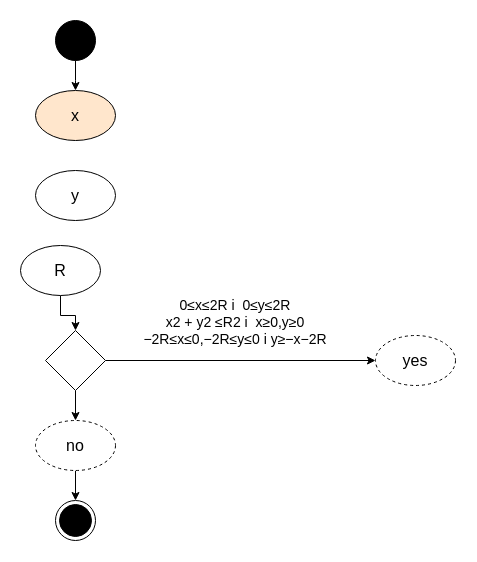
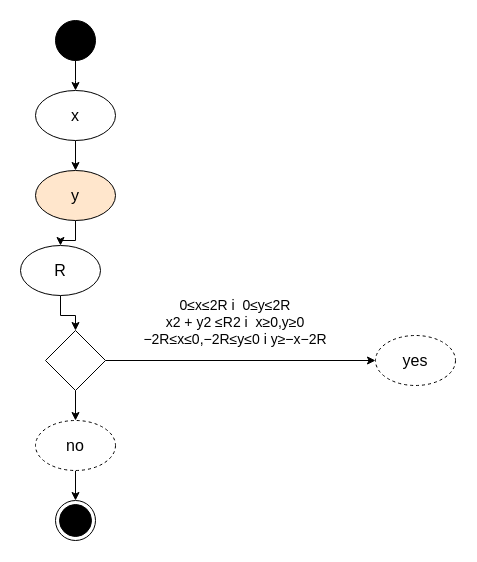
node "x": fillcolor #ffe6cc -> #ffffff
edge "x" -> "y": added
node "y": fillcolor #ffffff -> #ffe6cc
edge "y" -> "R": added
